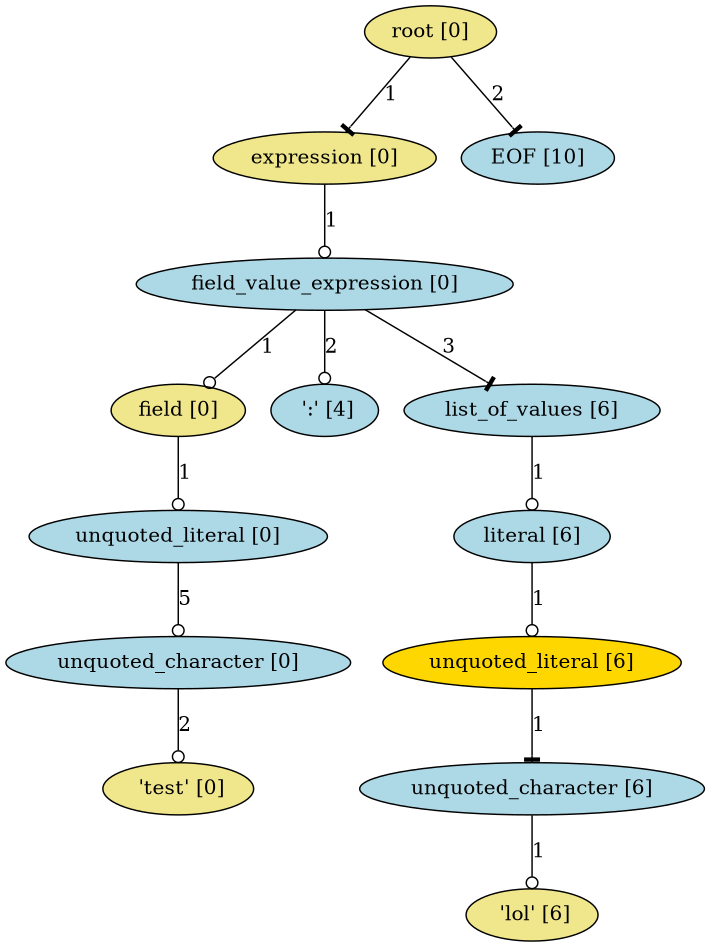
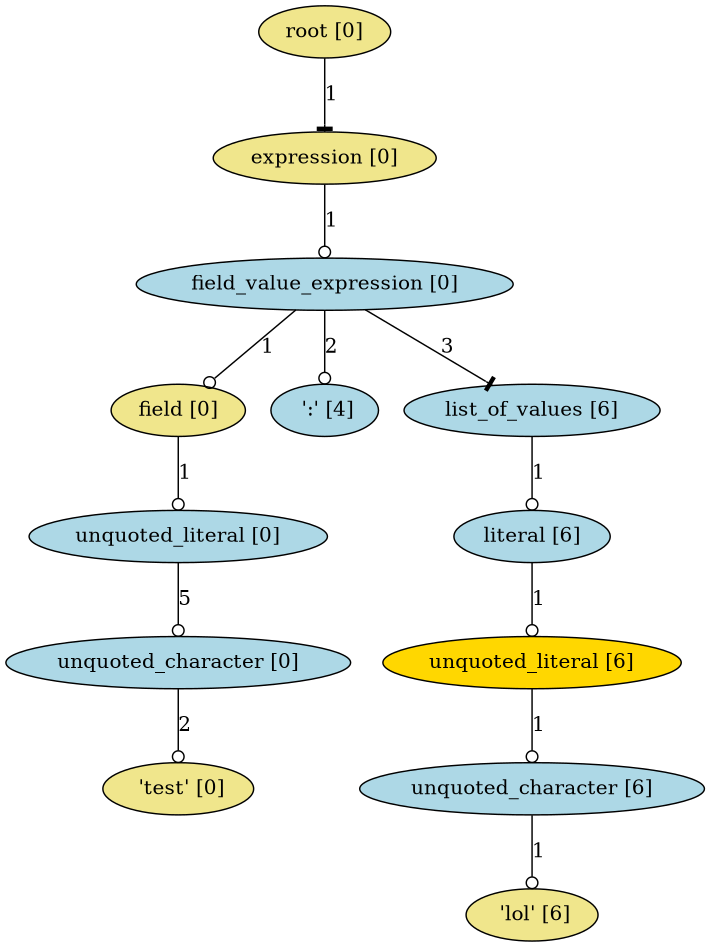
node "EOF [10]": removed
edge "unquoted_literal [6]" -> "unquoted_character [6]": arrowhead tee -> odot
